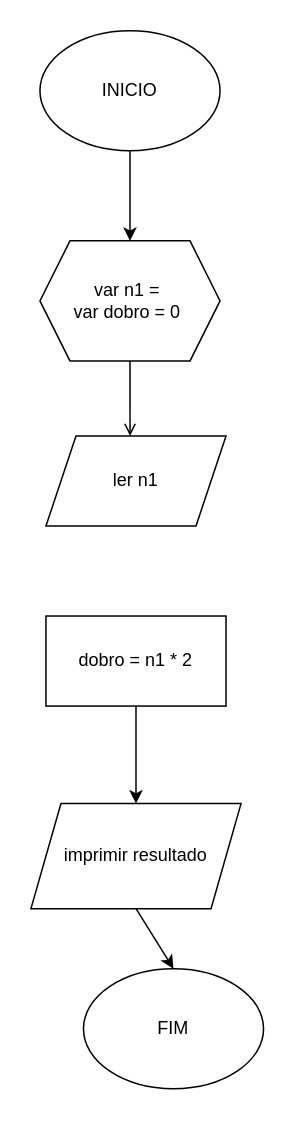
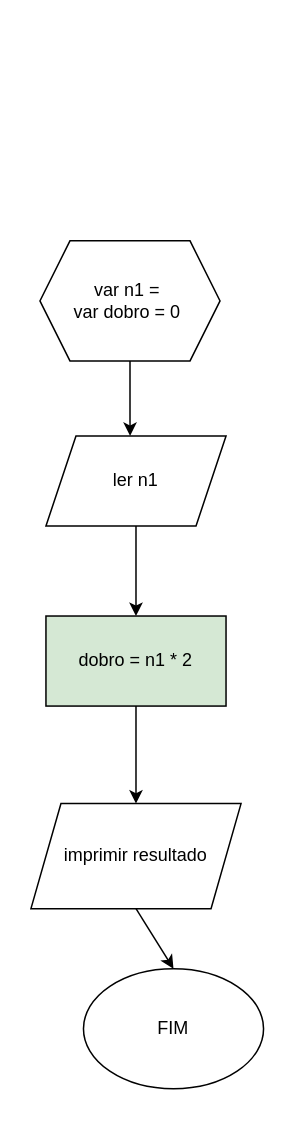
node "INICIO": removed
edge "INICIO" -> "var n1 = var dobro = 0": removed
edge "var n1 = var dobro = 0" -> "ler n1": arrowhead open -> classic
edge "ler n1" -> "dobro = n1 * 2": added
node "dobro = n1 * 2": fillcolor #ffffff -> #d5e8d4
